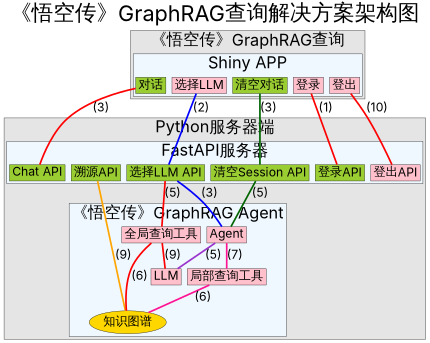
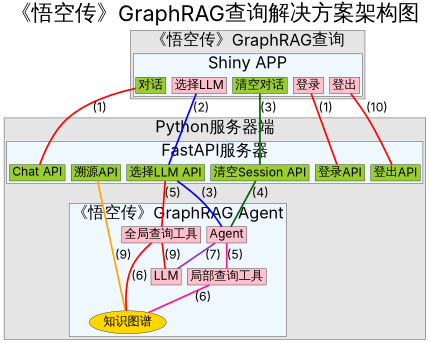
edge "对话" -- "Chat API": label "(3)" -> "(1)"
node "登出API": fillcolor pink -> yellowgreen
edge "清空Session API" -- "Agent": label "(5)" -> "(4)"
edge "Agent" -- "LLM": label "(5)" -> "(7)"
edge "Agent" -- "局部查询工具": label "(7)" -> "(5)"
